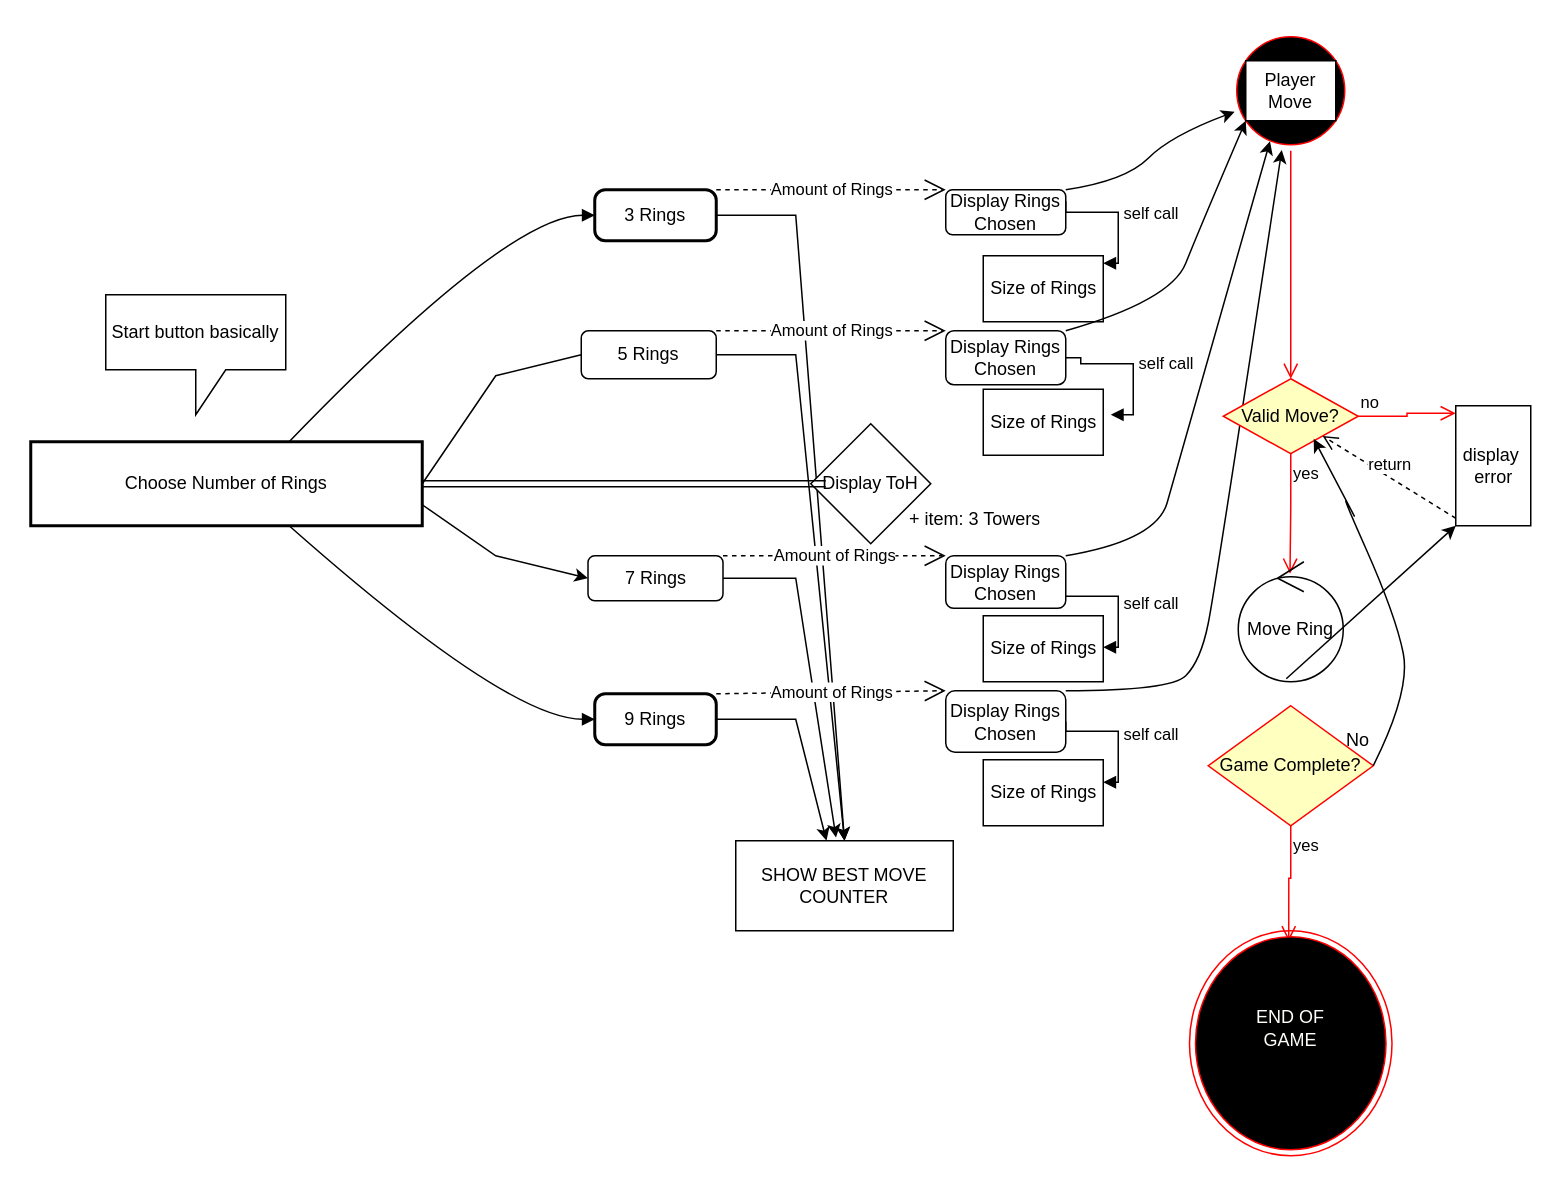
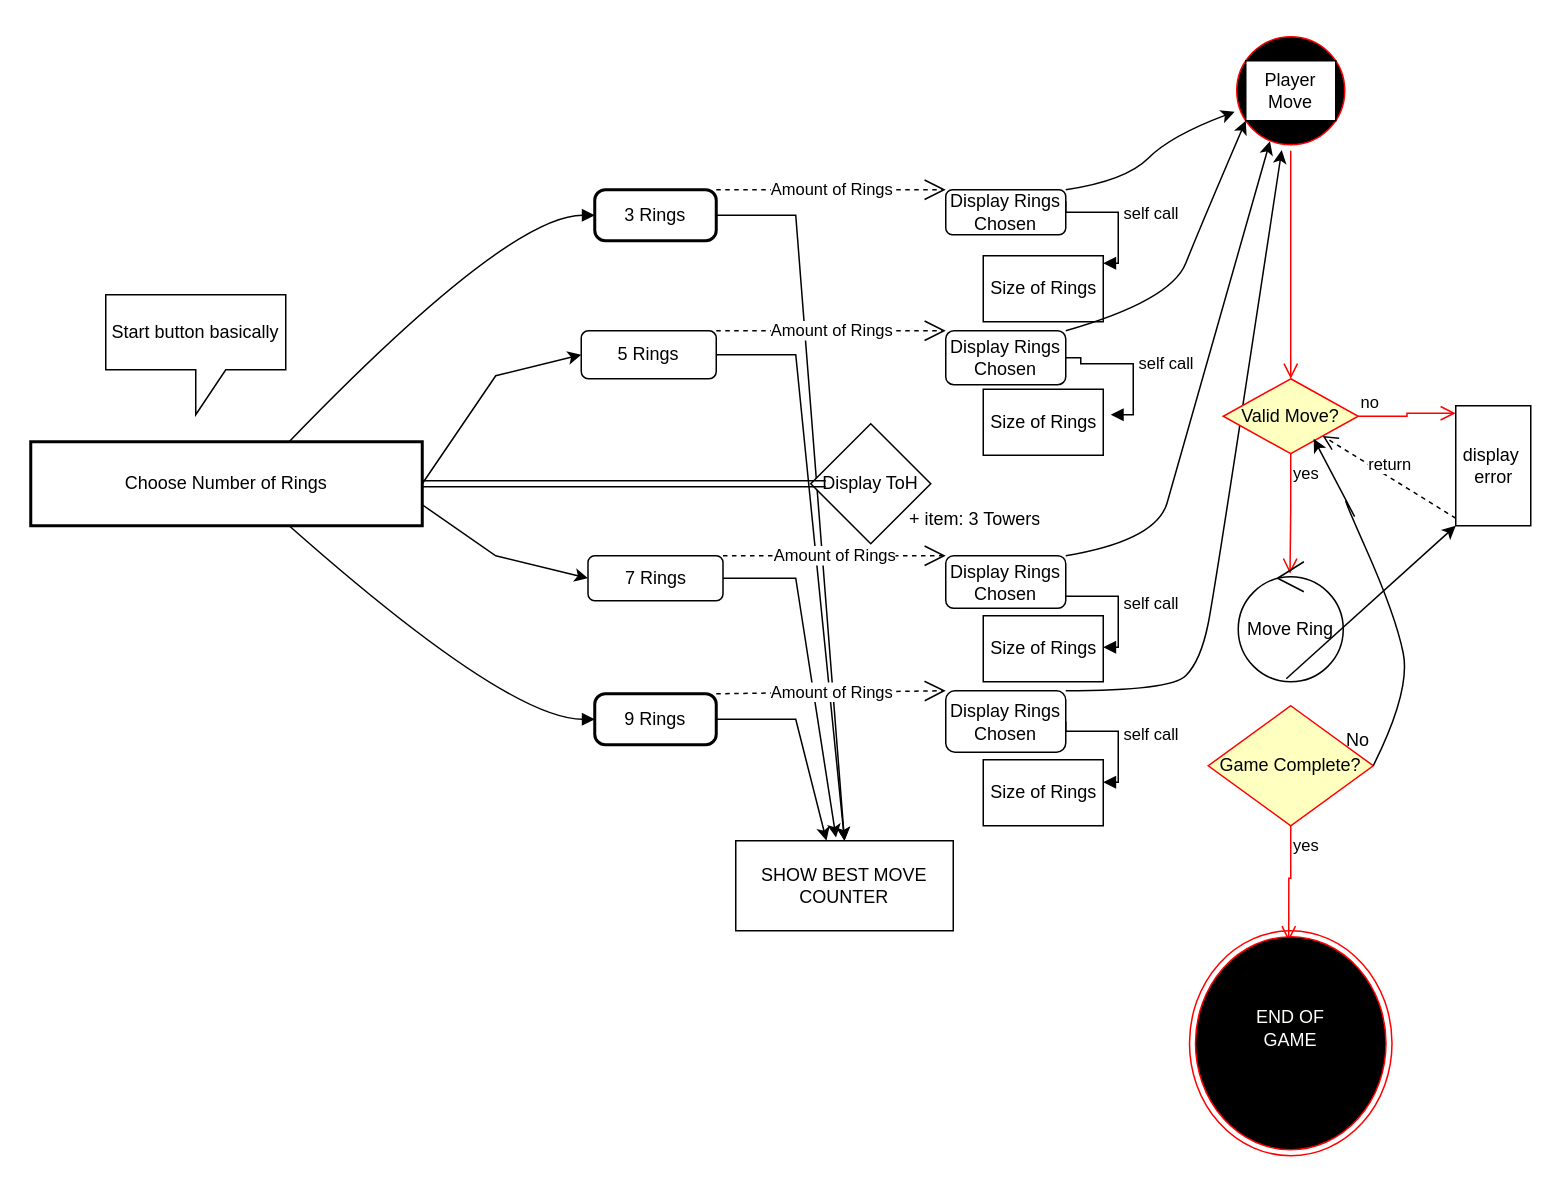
edge "5 Rings" -- "Choose Number of Rings": arrowhead none -> classic
